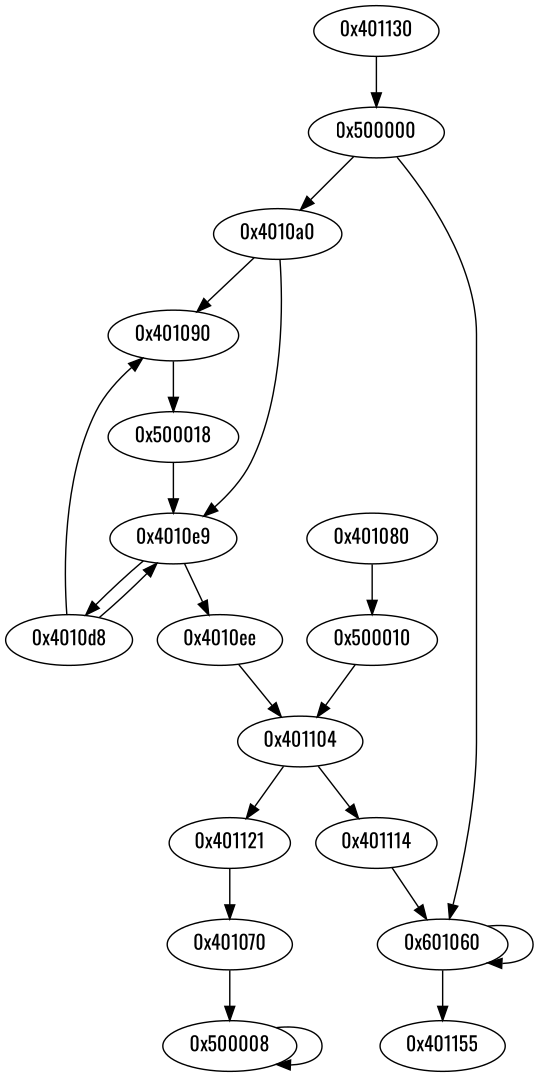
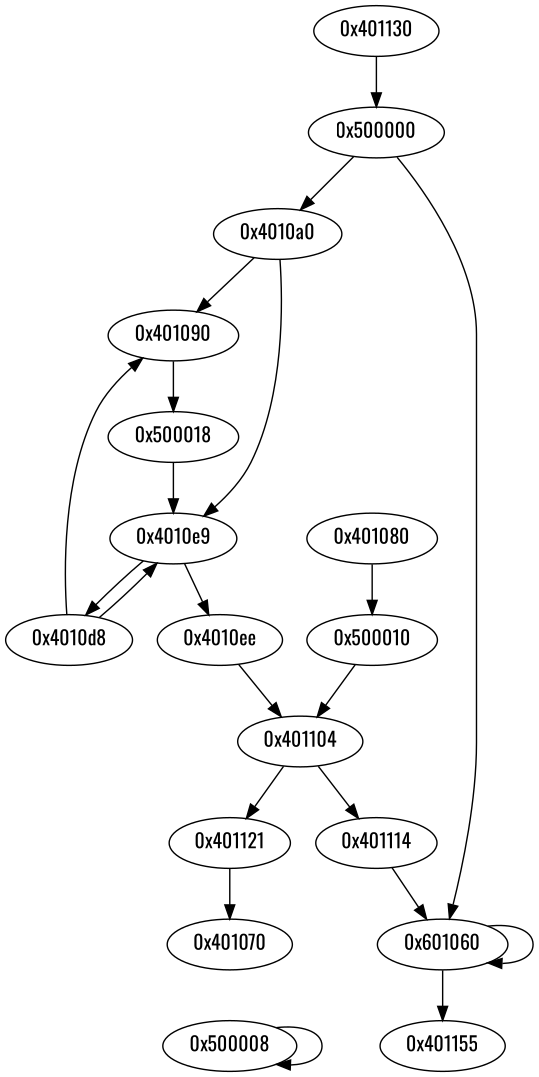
edge "0x401070" -> "0x500008": removed
